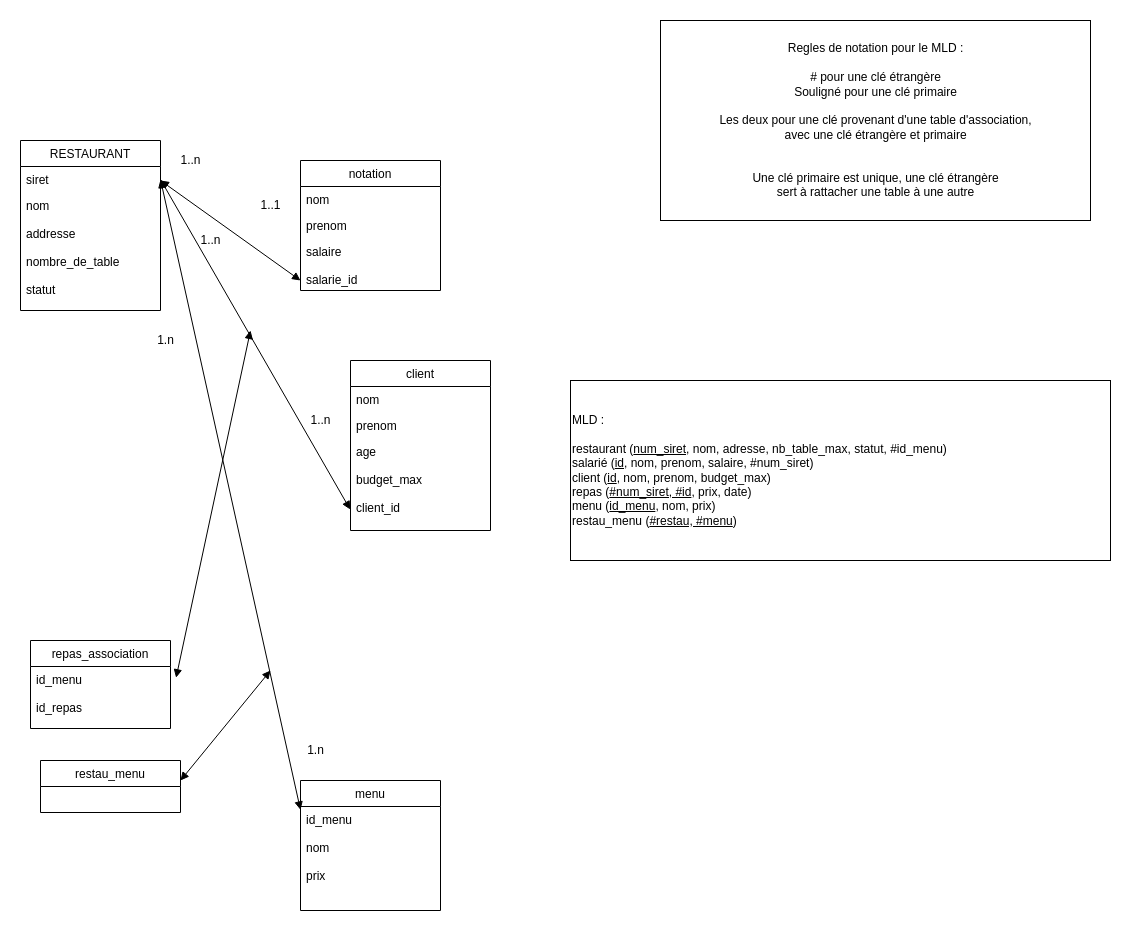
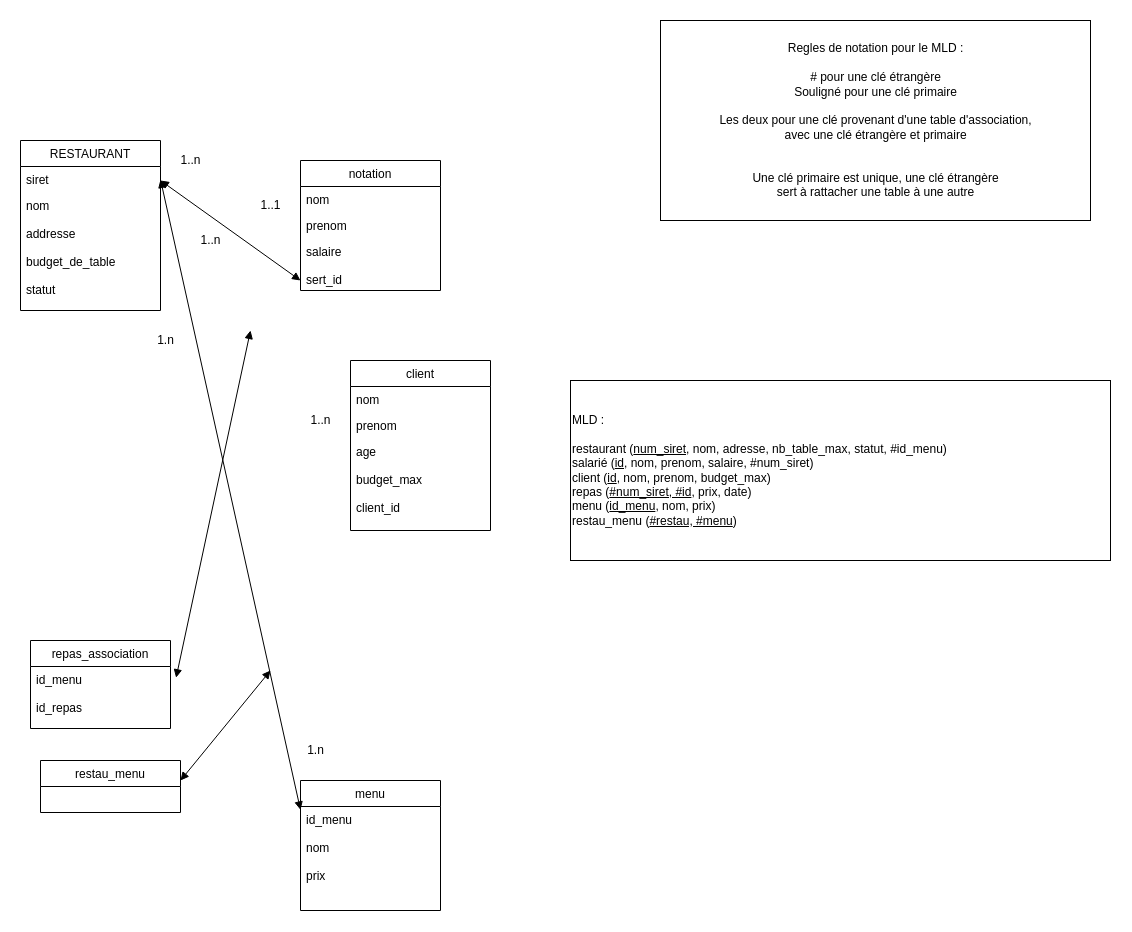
node "nom addresse nombre_de_table statut": label "nom addresse nombre_de_table statut" -> "nom addresse budget_de_table statut"
node "salaire salarie_id": label "salaire salarie_id" -> "salaire sert_id"
edge "siret" -- "age budget_max client_id": removed
